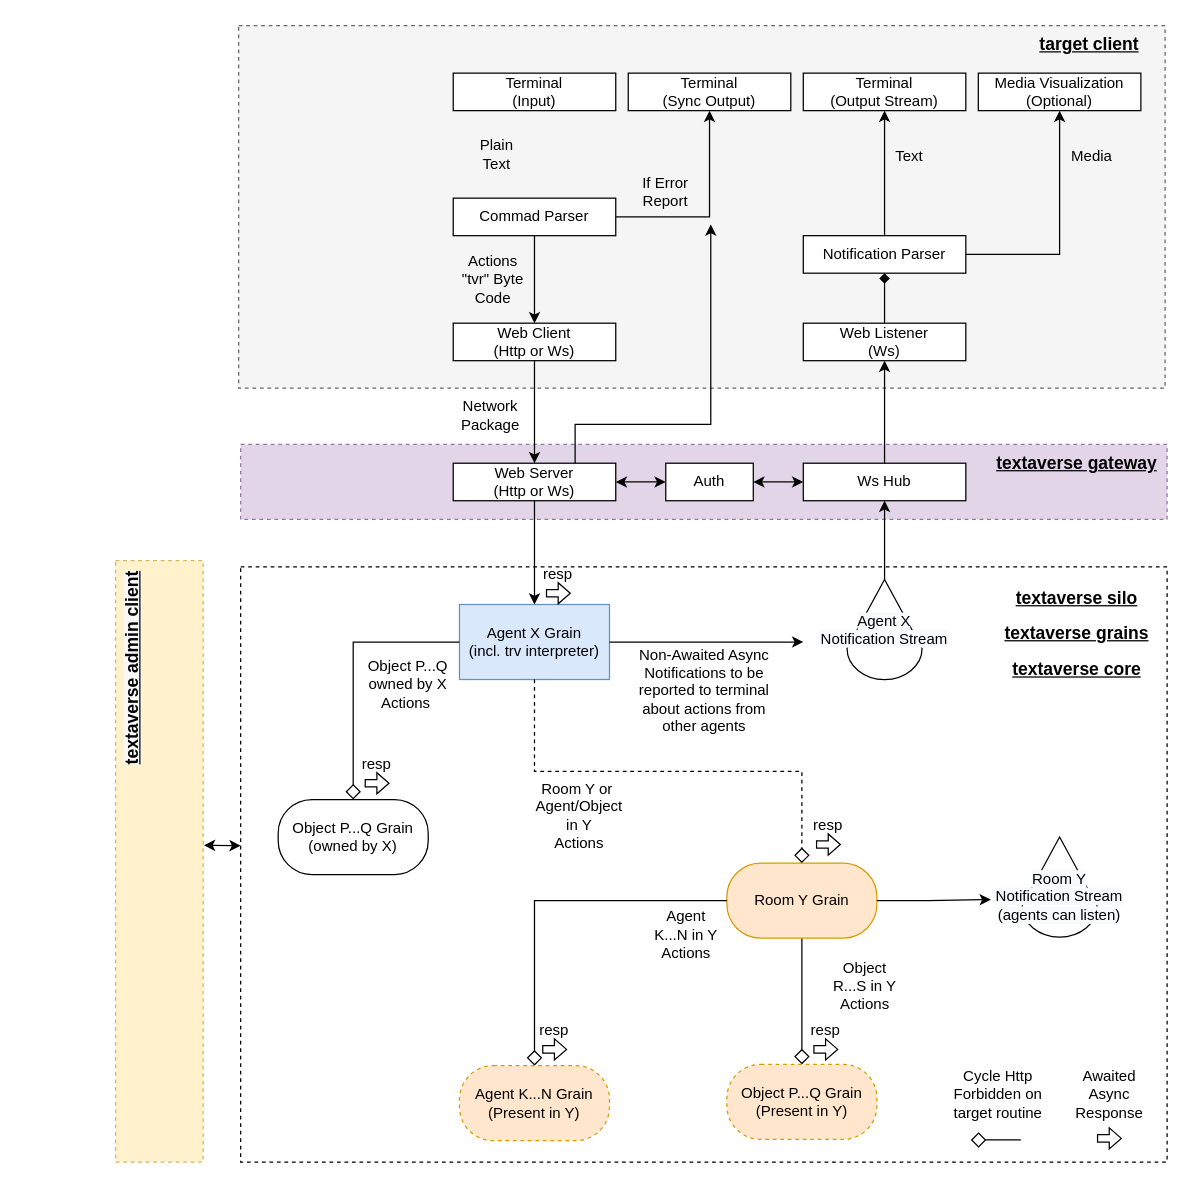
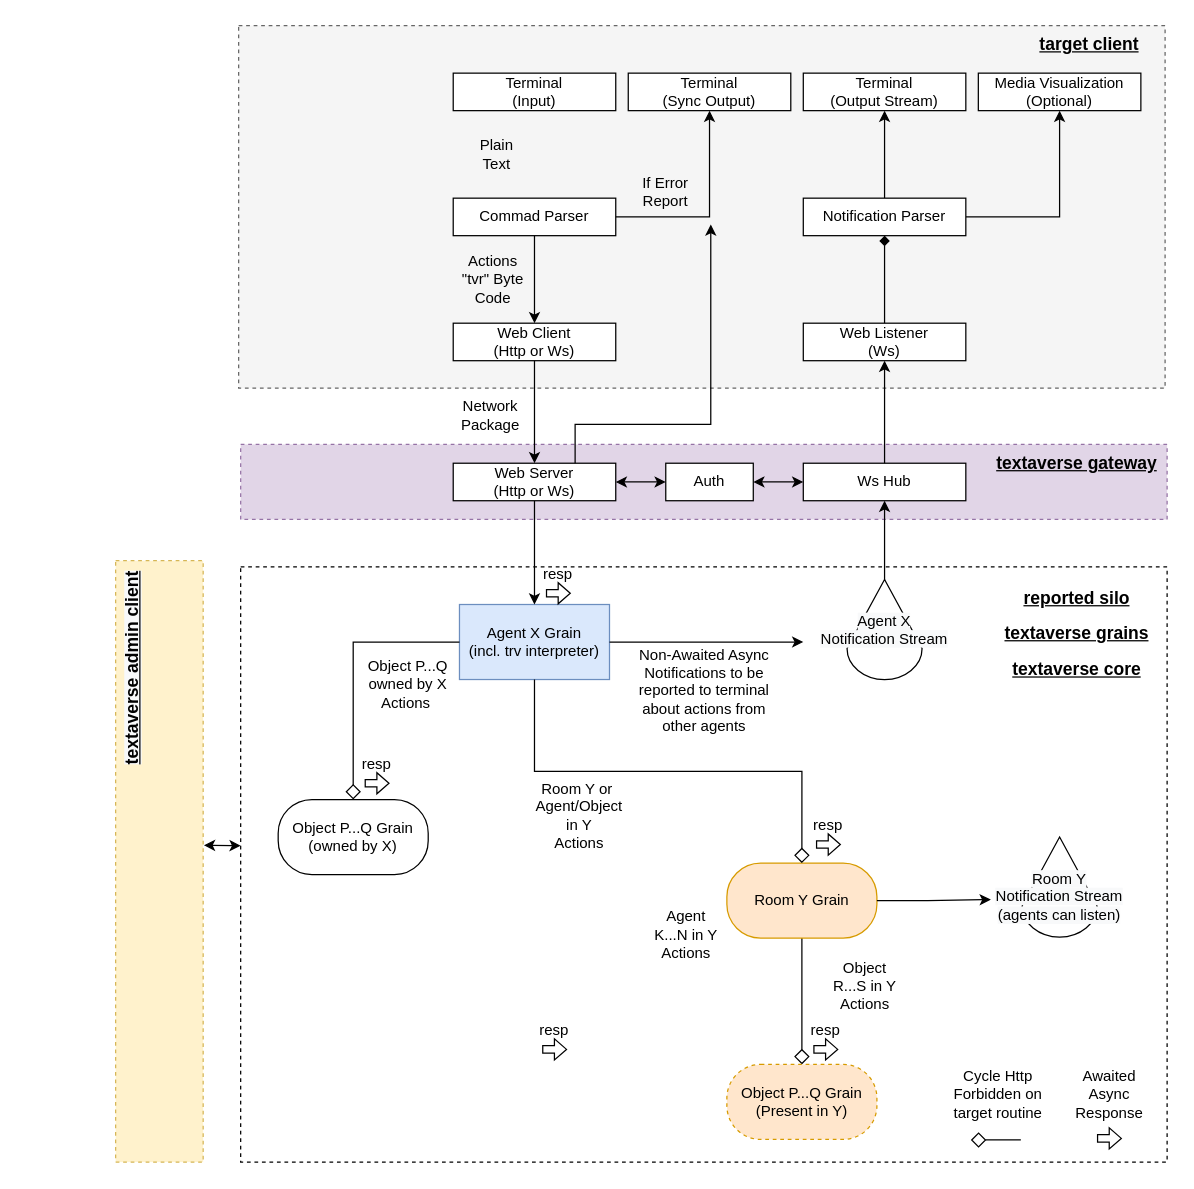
node "Text": removed
node "Media": removed
node "Notification Parser": moved (884, 254) -> (884, 217)
node "textaverse silo": label "textaverse silo" -> "reported silo"
edge "Agent X Grain (incl. trv interpreter)" -> "Room Y Grain": style dashed -> solid
edge "Room Y Grain" -> "Agent K...N Grain (Present in Y)": removed
node "Agent K...N Grain (Present in Y)": removed
